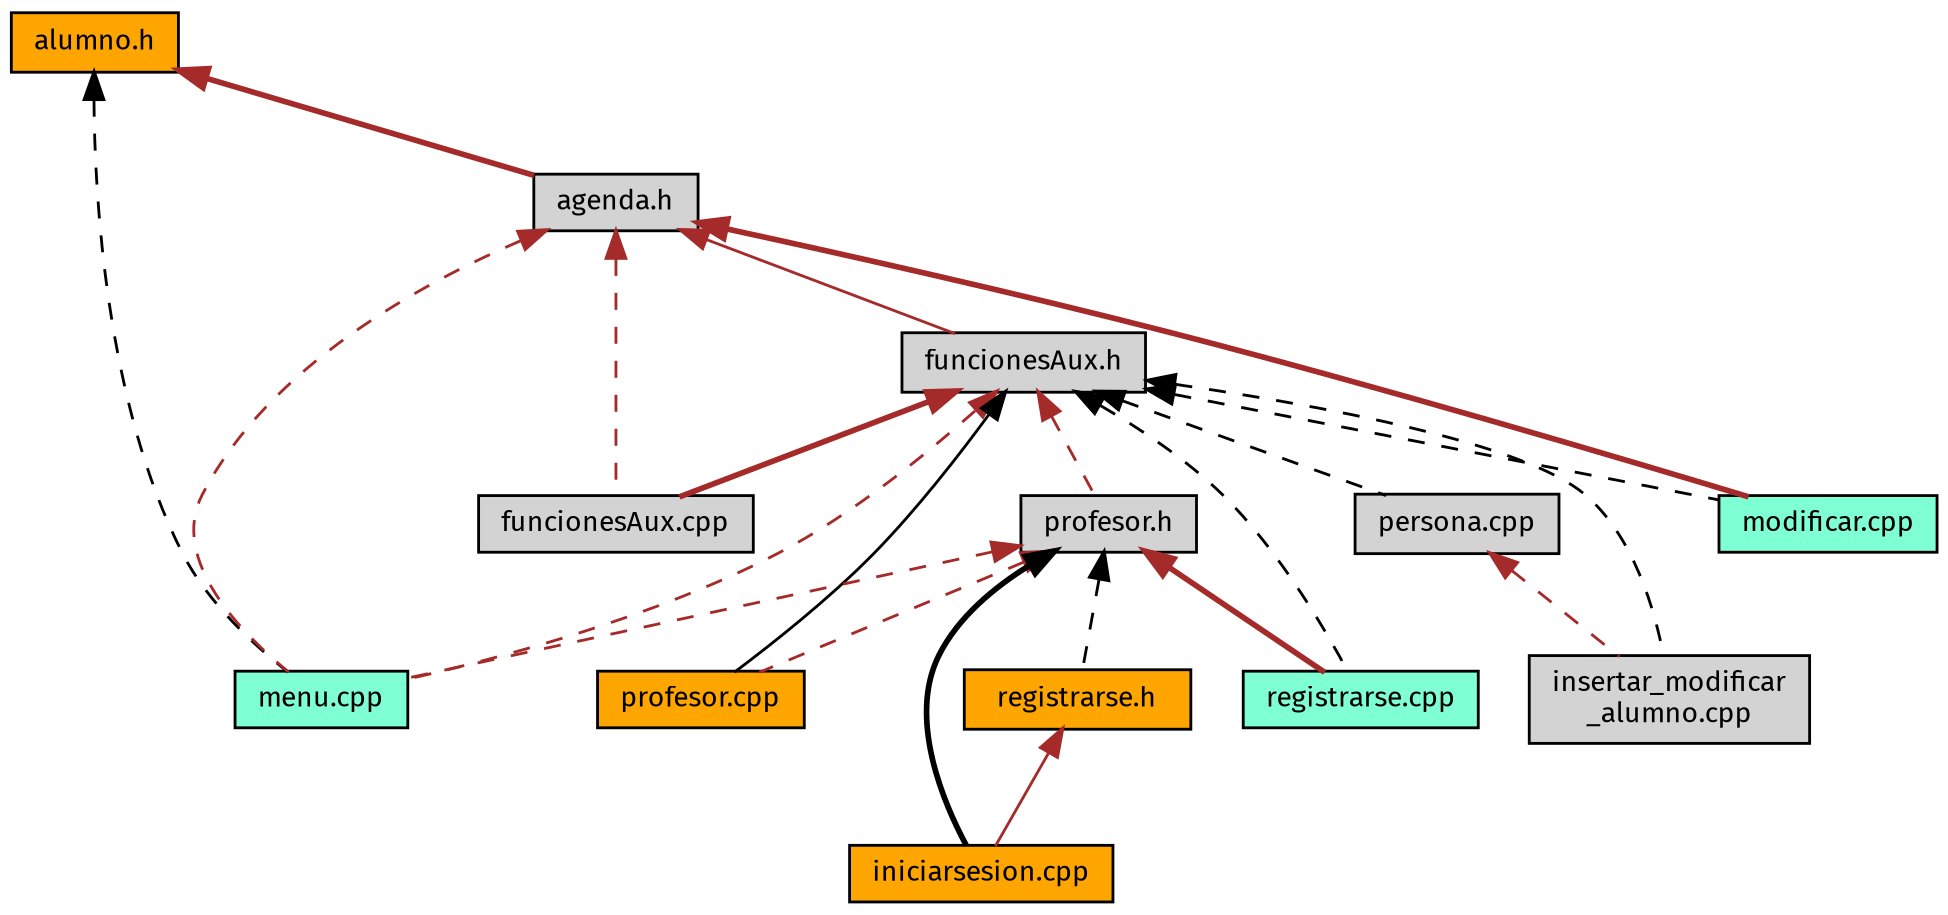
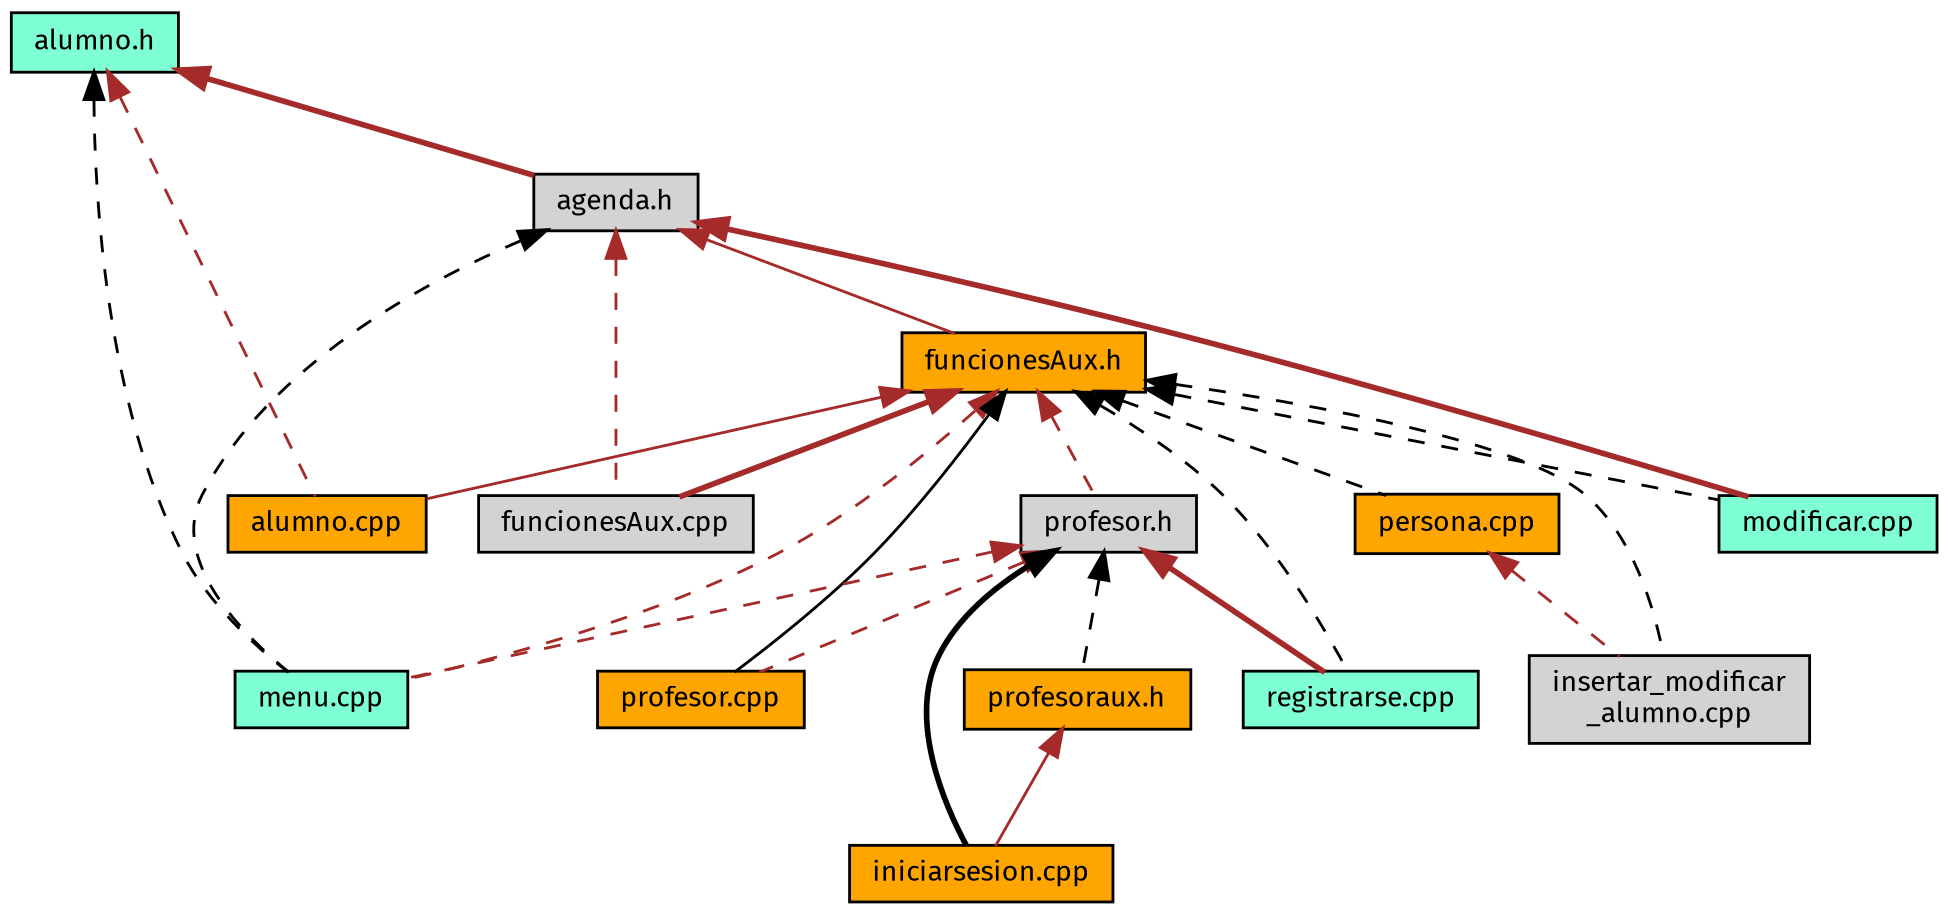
node "alumno.h": fillcolor orange -> aquamarine
node "funcionesAux.h": fillcolor lightgrey -> orange
edge "menu.cpp" -> "agenda.h": color brown -> black
node "alumno.cpp": added
node "persona.cpp": fillcolor lightgrey -> orange
node "registrarse.h": label "registrarse.h" -> "profesoraux.h"
